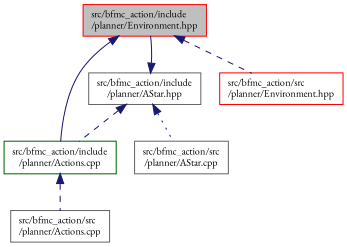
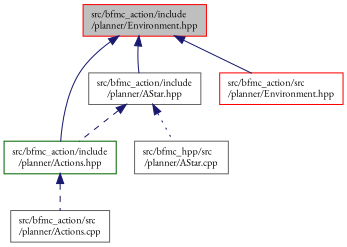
edge "src/bfmc_action/include /planner/Environment.hpp" -> "src/bfmc_action/include /planner/AStar.hpp": reversed
edge "src/bfmc_action/src /planner/Environment.hpp" -> "src/bfmc_action/include /planner/Environment.hpp": style dashed -> solid
node "src/bfmc_action/include /planner/Actions.cpp": label "src/bfmc_action/include /planner/Actions.cpp" -> "src/bfmc_action/include /planner/Actions.hpp"
node "src/bfmc_action/src /planner/AStar.cpp": label "src/bfmc_action/src /planner/AStar.cpp" -> "src/bfmc_hpp/src /planner/AStar.cpp"
